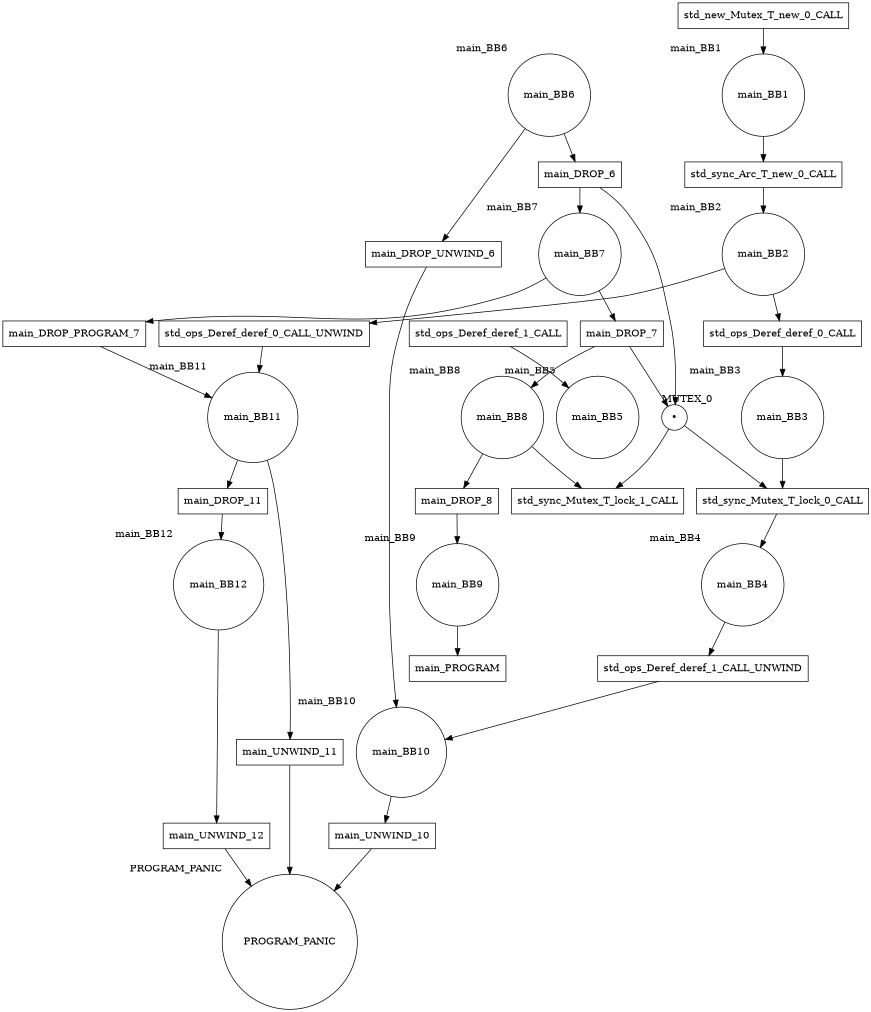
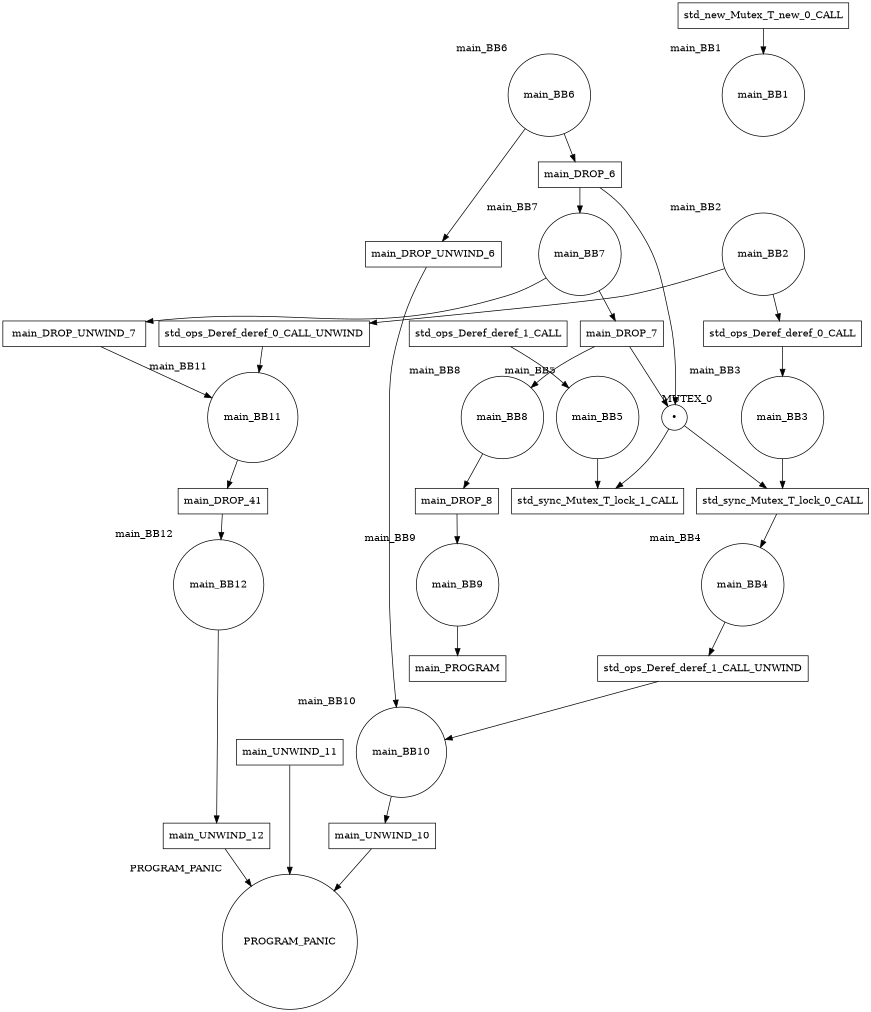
node "std_sync_Arc_T_new_0_CALL": removed
node "main_DROP_PROGRAM_7": label "main_DROP_PROGRAM_7" -> "main_DROP_UNWIND_7"
edge "main_BB8 main_BB8" -> "std_sync_Mutex_T_lock_1_CALL": now "main_BB5 main_BB5" -> "std_sync_Mutex_T_lock_1_CALL"
node "main_DROP_11": label "main_DROP_11" -> "main_DROP_41"
edge "main_BB11 main_BB11" -> "main_UNWIND_11": removed
